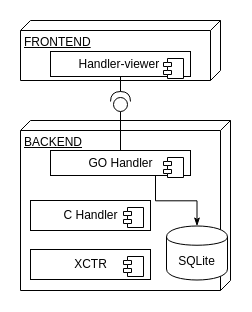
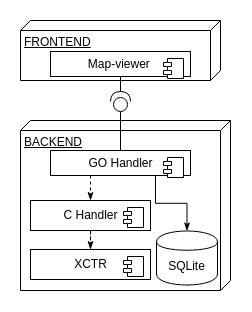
node "Handler-viewer": label "Handler-viewer" -> "Map-viewer"
edge "GO Handler" -> "C Handler": added
edge "C Handler" -> "XCTR": added
node "SQLite": moved (197, 253) -> (187, 258)
